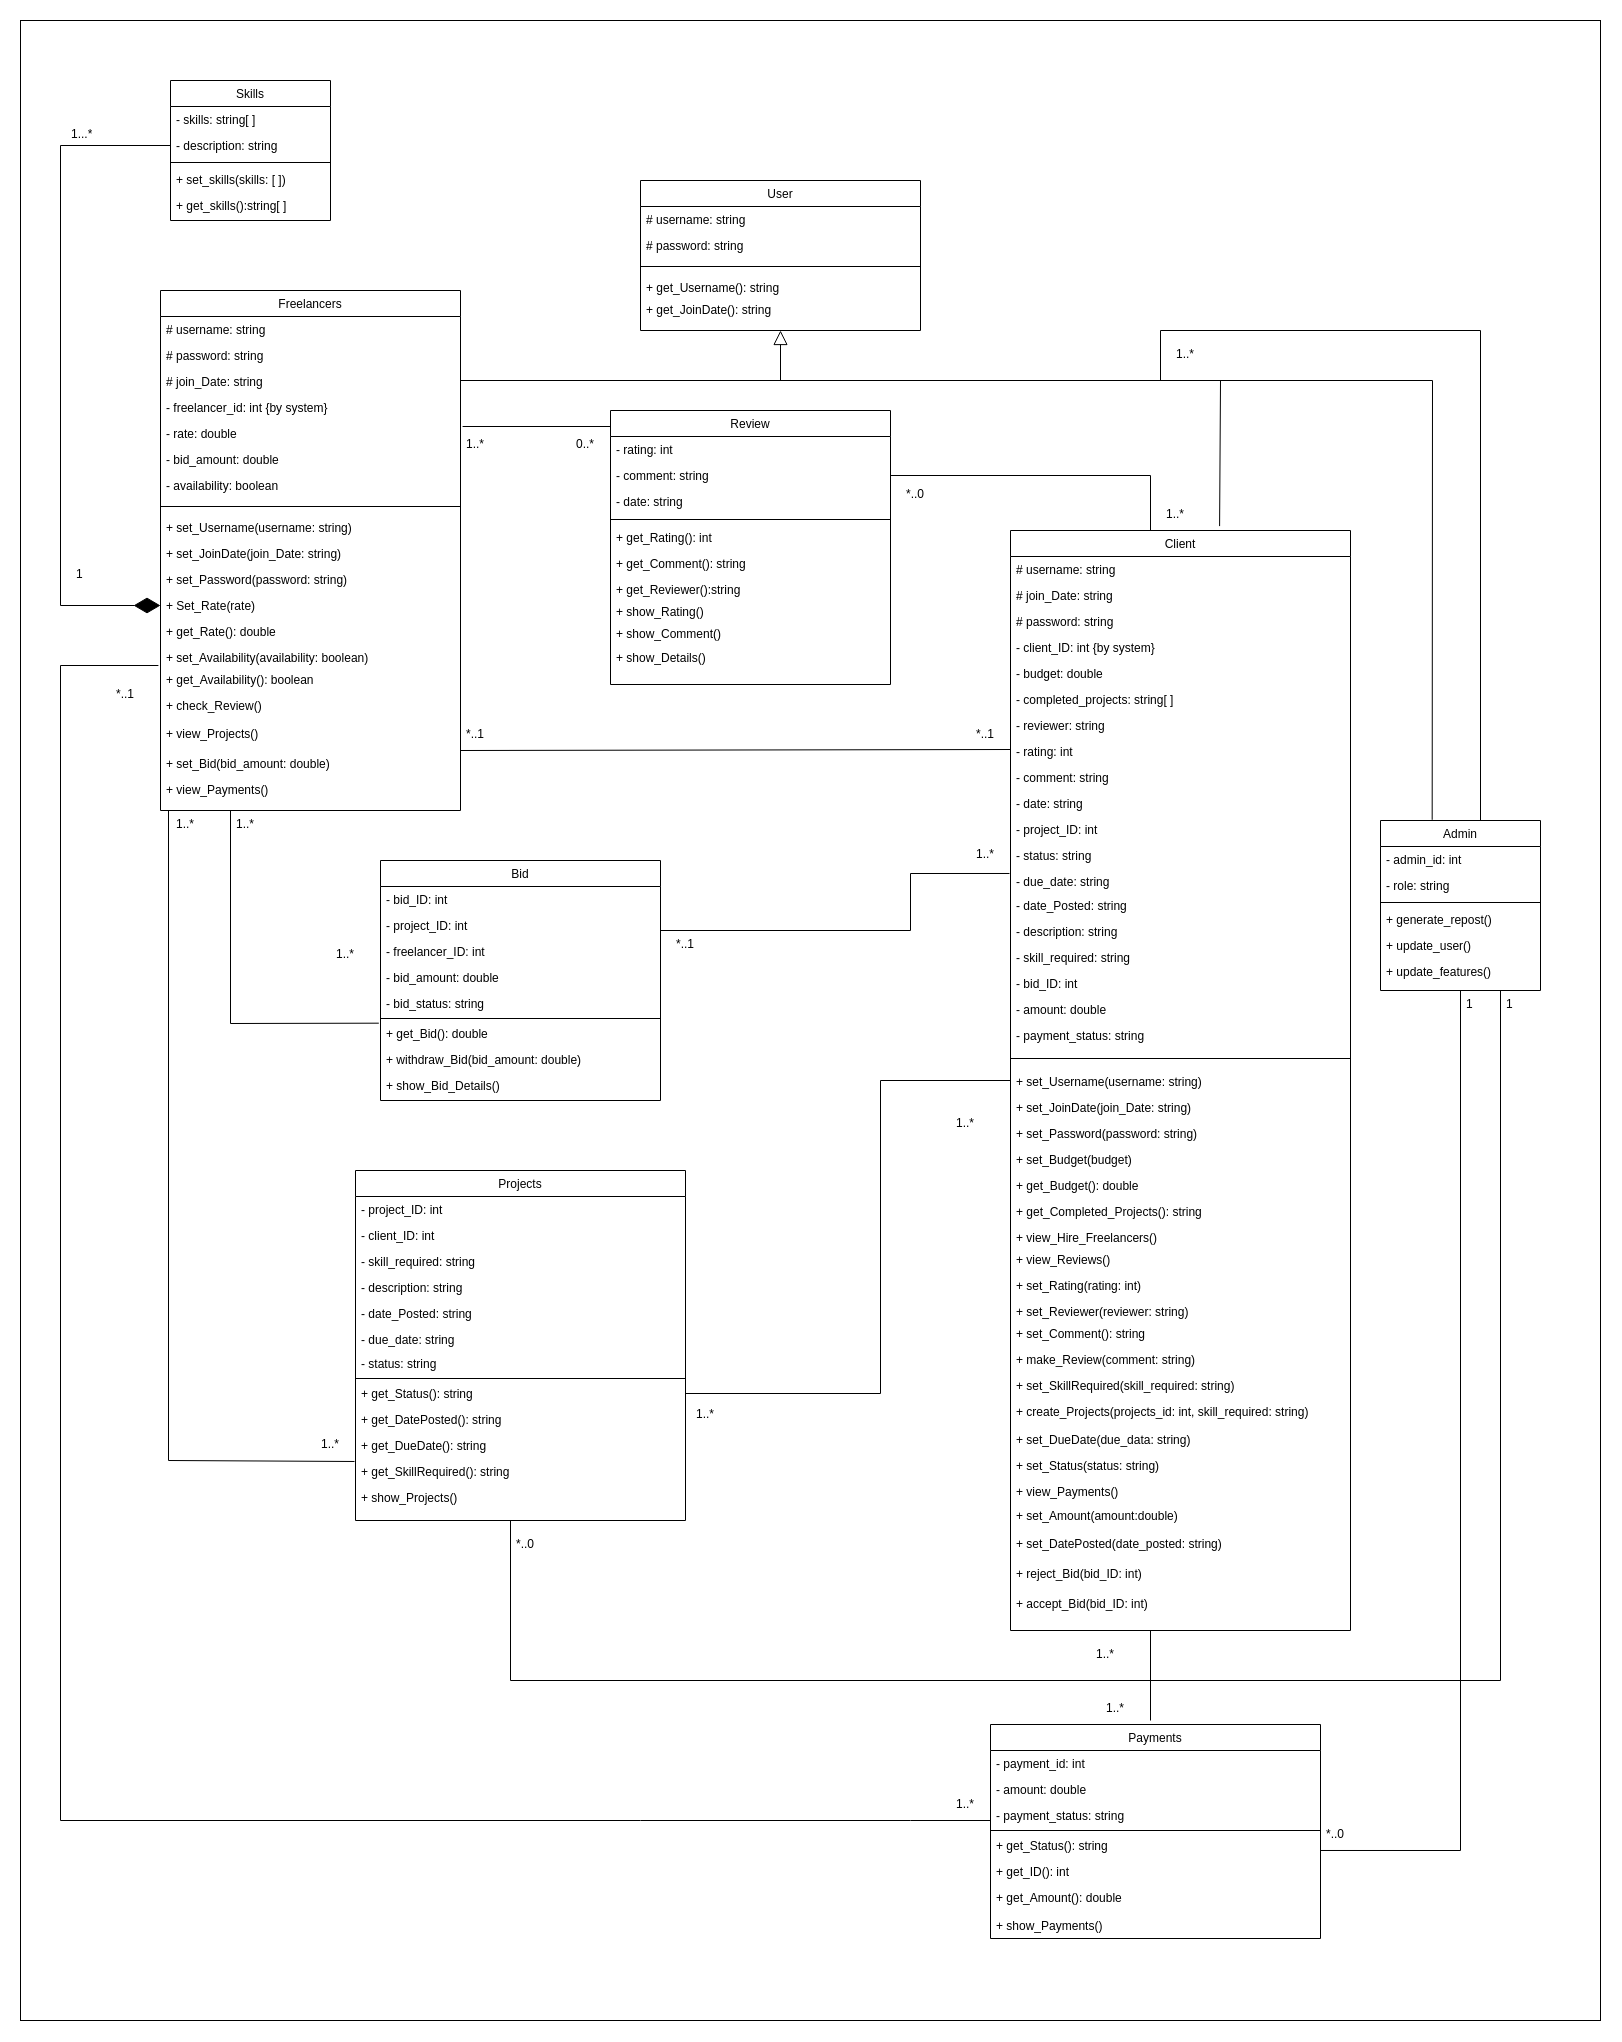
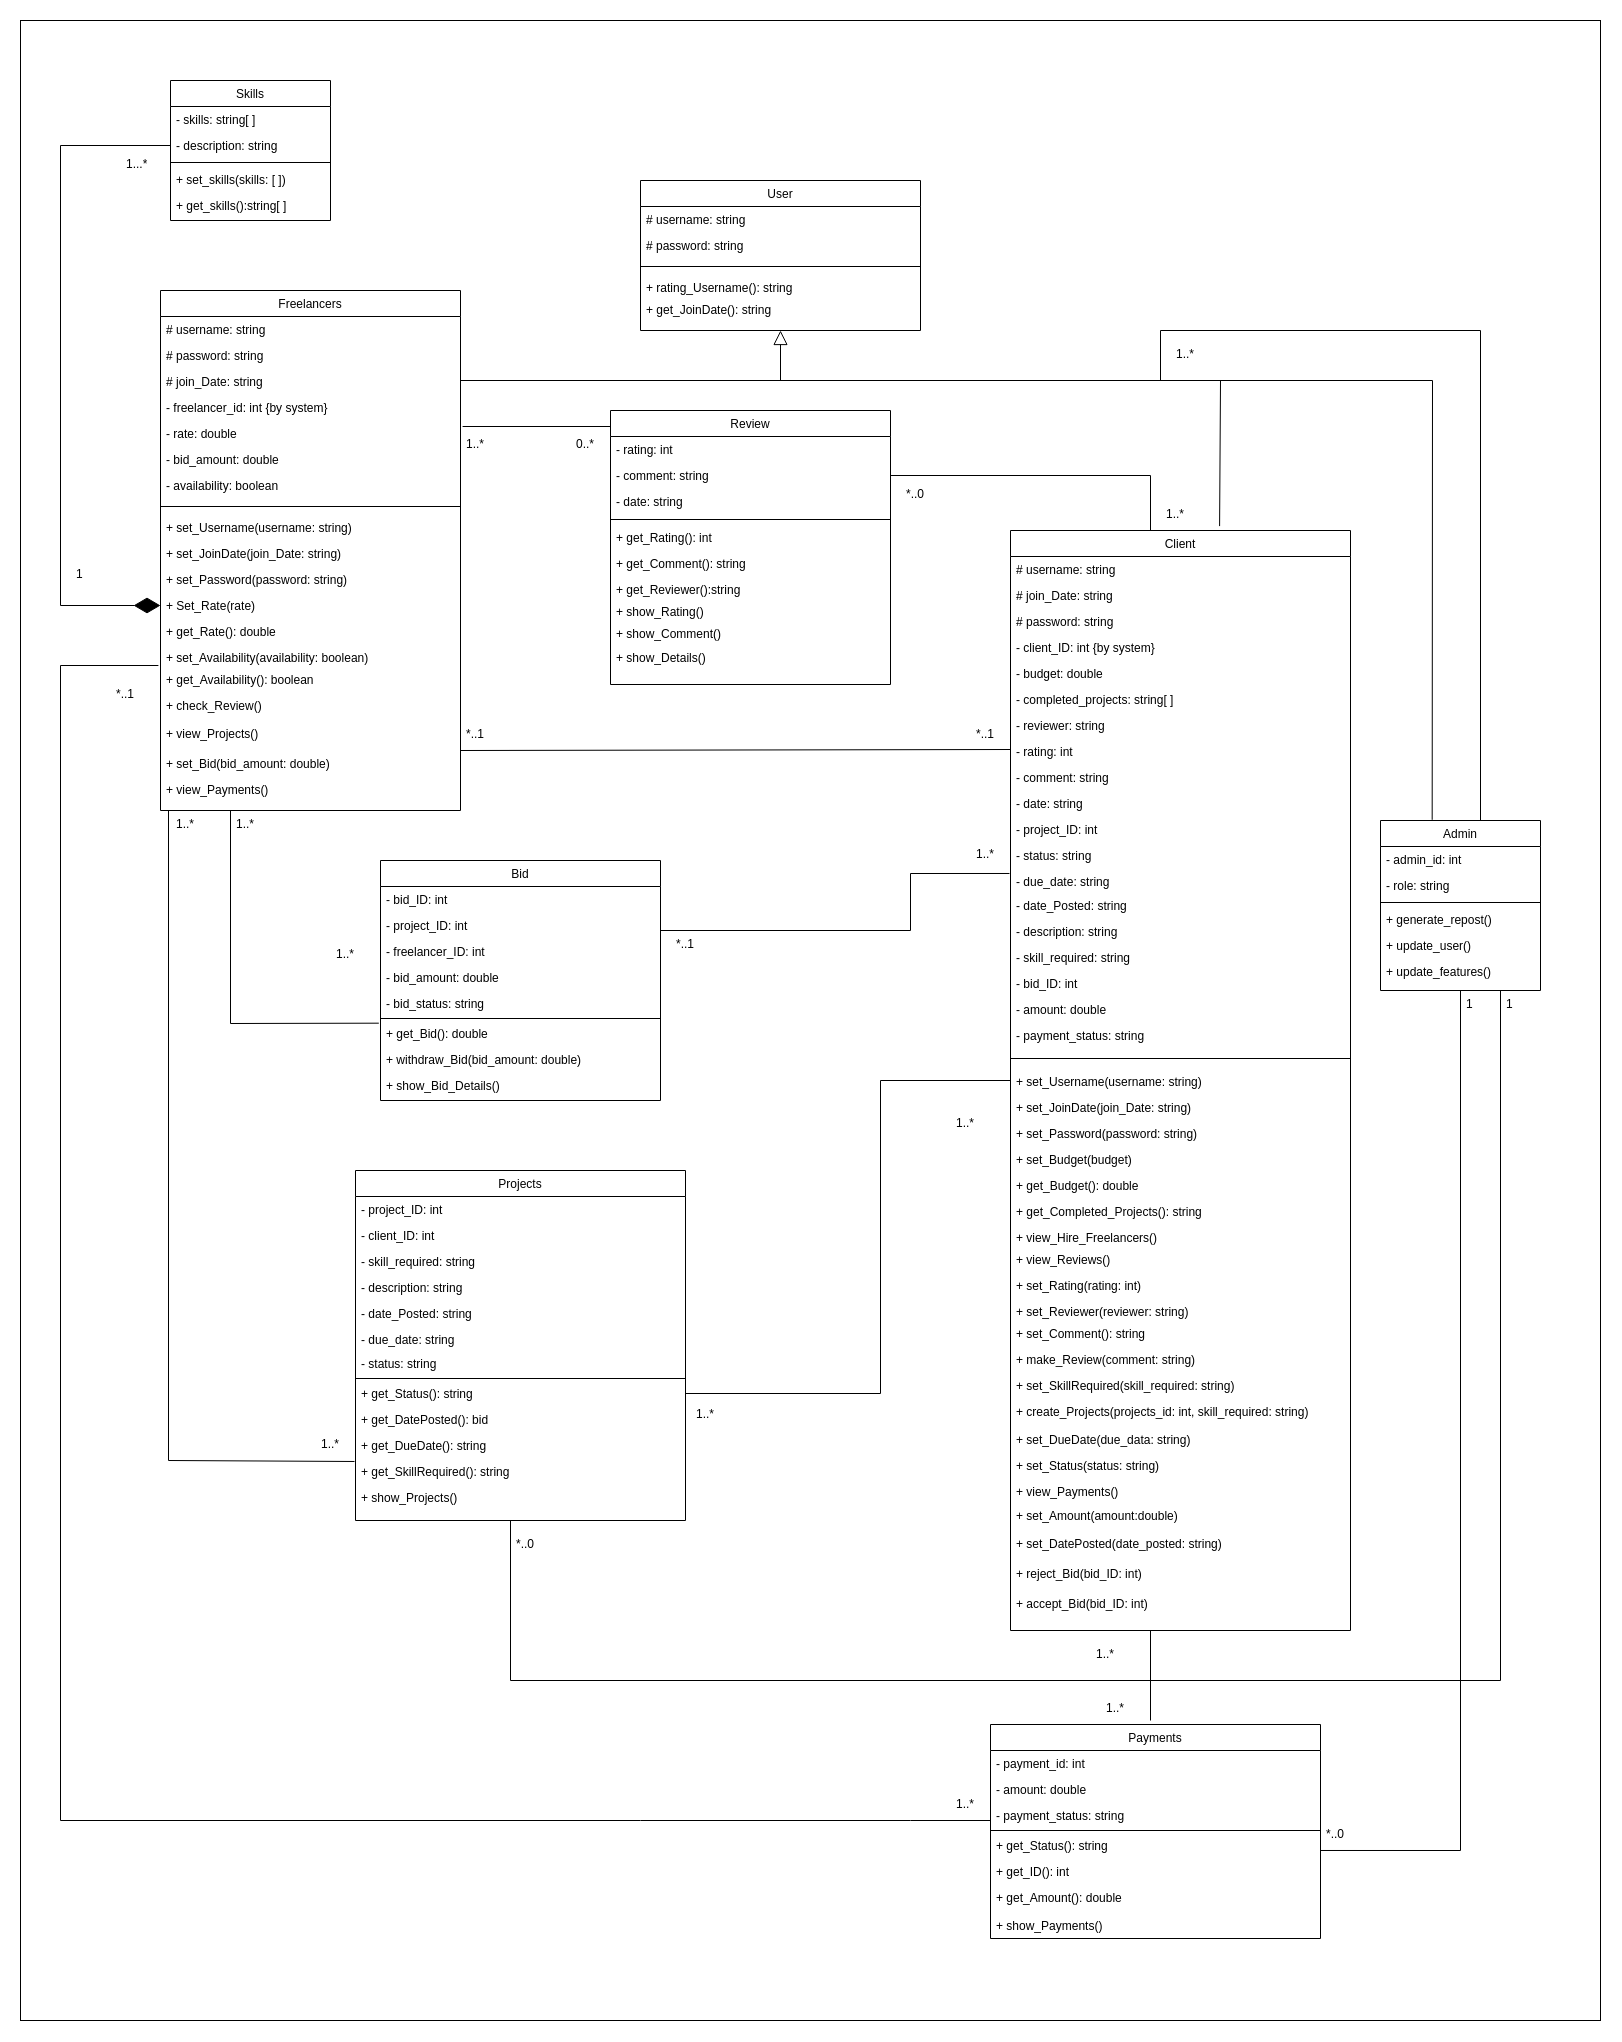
node "1...*": moved (86, 136) -> (141, 166)
node "+ get_Username(): string": label "+ get_Username(): string" -> "+ rating_Username(): string"
node "+ get_DatePosted(): string": label "+ get_DatePosted(): string" -> "+ get_DatePosted(): bid"
